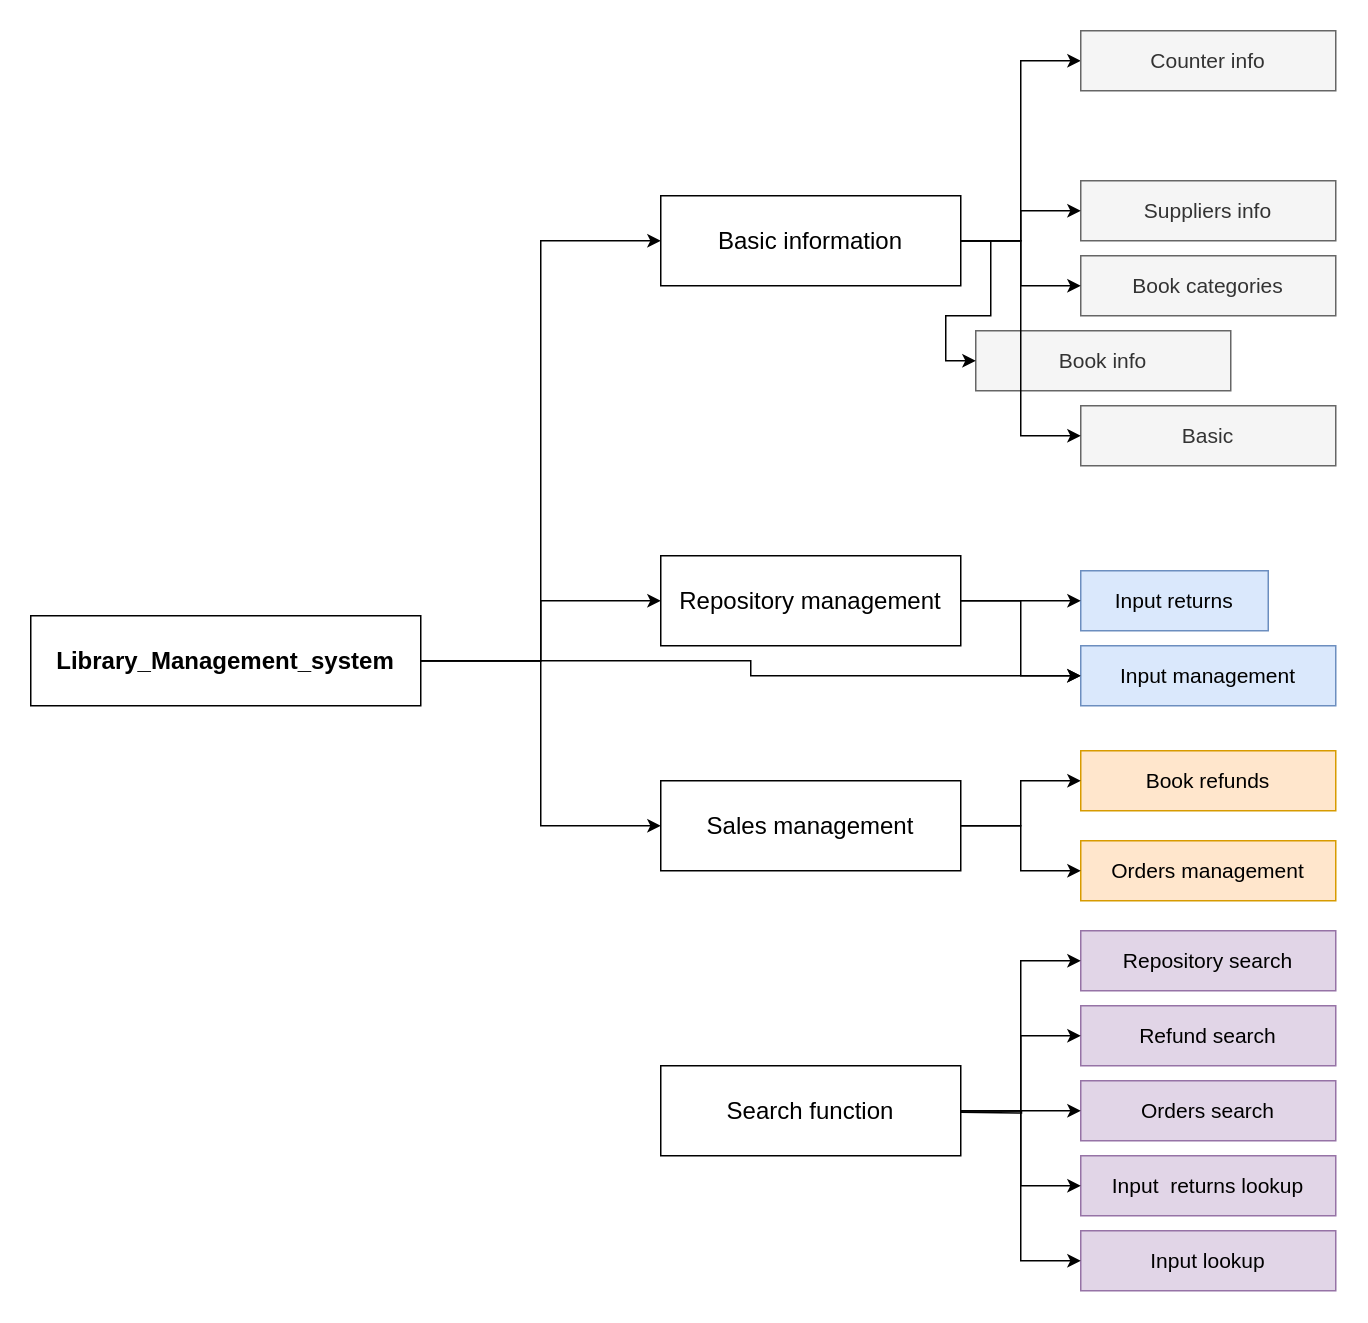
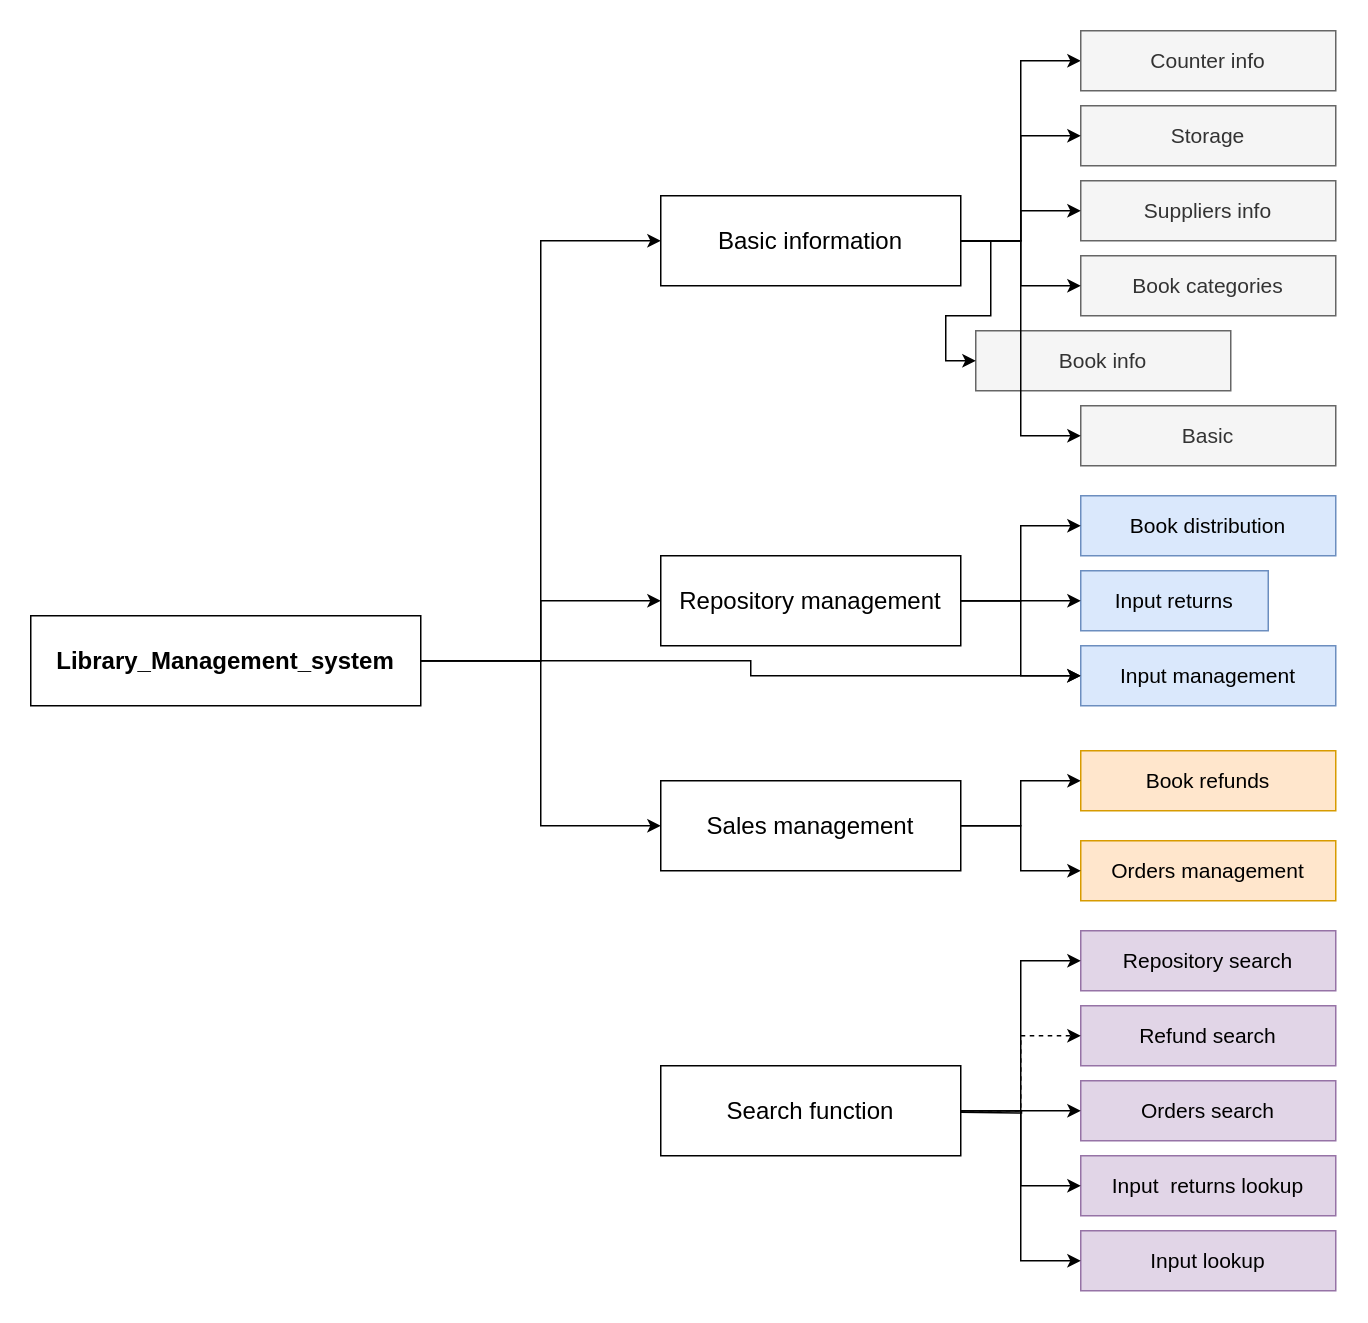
edge "Basic information" -> "Storage": added
node "Storage": added
node "Book distribution": added
edge "Repository management" -> "Book distribution": added
edge "Search function" -> "Refund search": style solid -> dashed
